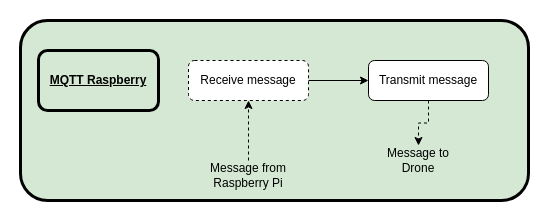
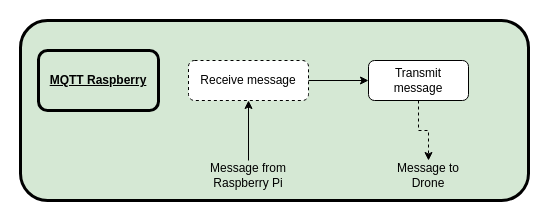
node "Transmit message": size 120x40 -> 100x40
edge "Message from Raspberry Pi" -> "Receive message": style dashed -> solid
node "Message to Drone": moved (419, 161) -> (429, 176)
